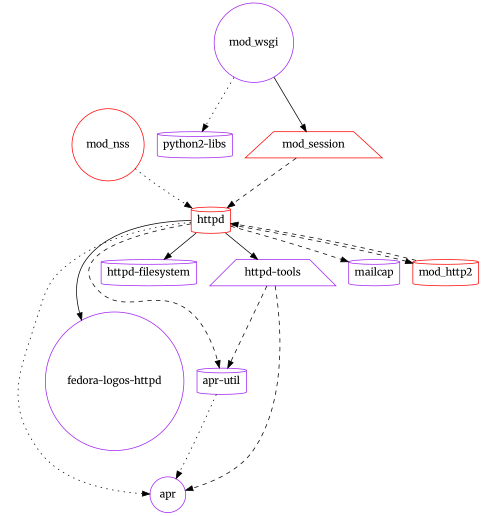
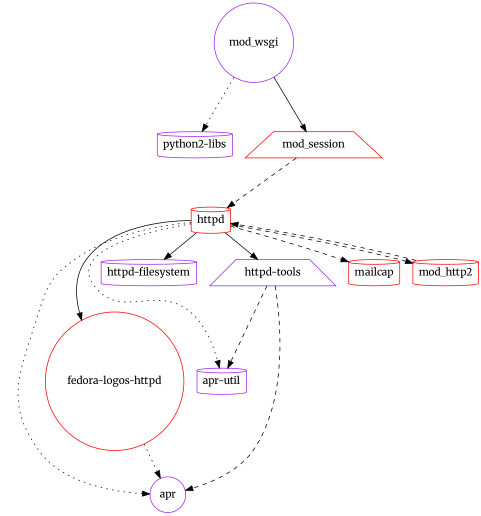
node "mod_nss": removed
node "mailcap": color purple -> red
edge "httpd" -> "apr-util": style dashed -> dotted
node "fedora-logos-httpd": color purple -> red
edge "apr-util" -> "apr": now "fedora-logos-httpd" -> "apr"
